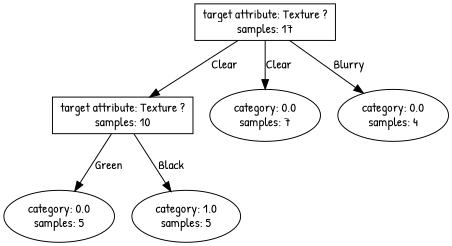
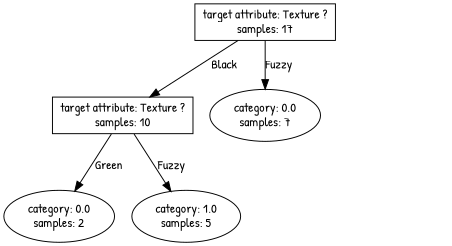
edge "target attribute: Texture ? samples: 17" -> "target attribute: Texture ? samples: 10": label "Clear" -> "Black"
edge "target attribute: Texture ? samples: 17" -> "category: 0.0 samples: 7": label "Clear" -> "Fuzzy"
node "category: 0.0 samples: 4": removed
edge "target attribute: Texture ? samples: 10" -> "category: 1.0 samples: 5": label "Black" -> "Fuzzy"
node "category: 0.0 samples: 5": label "category: 0.0 samples: 5" -> "category: 0.0 samples: 2"
